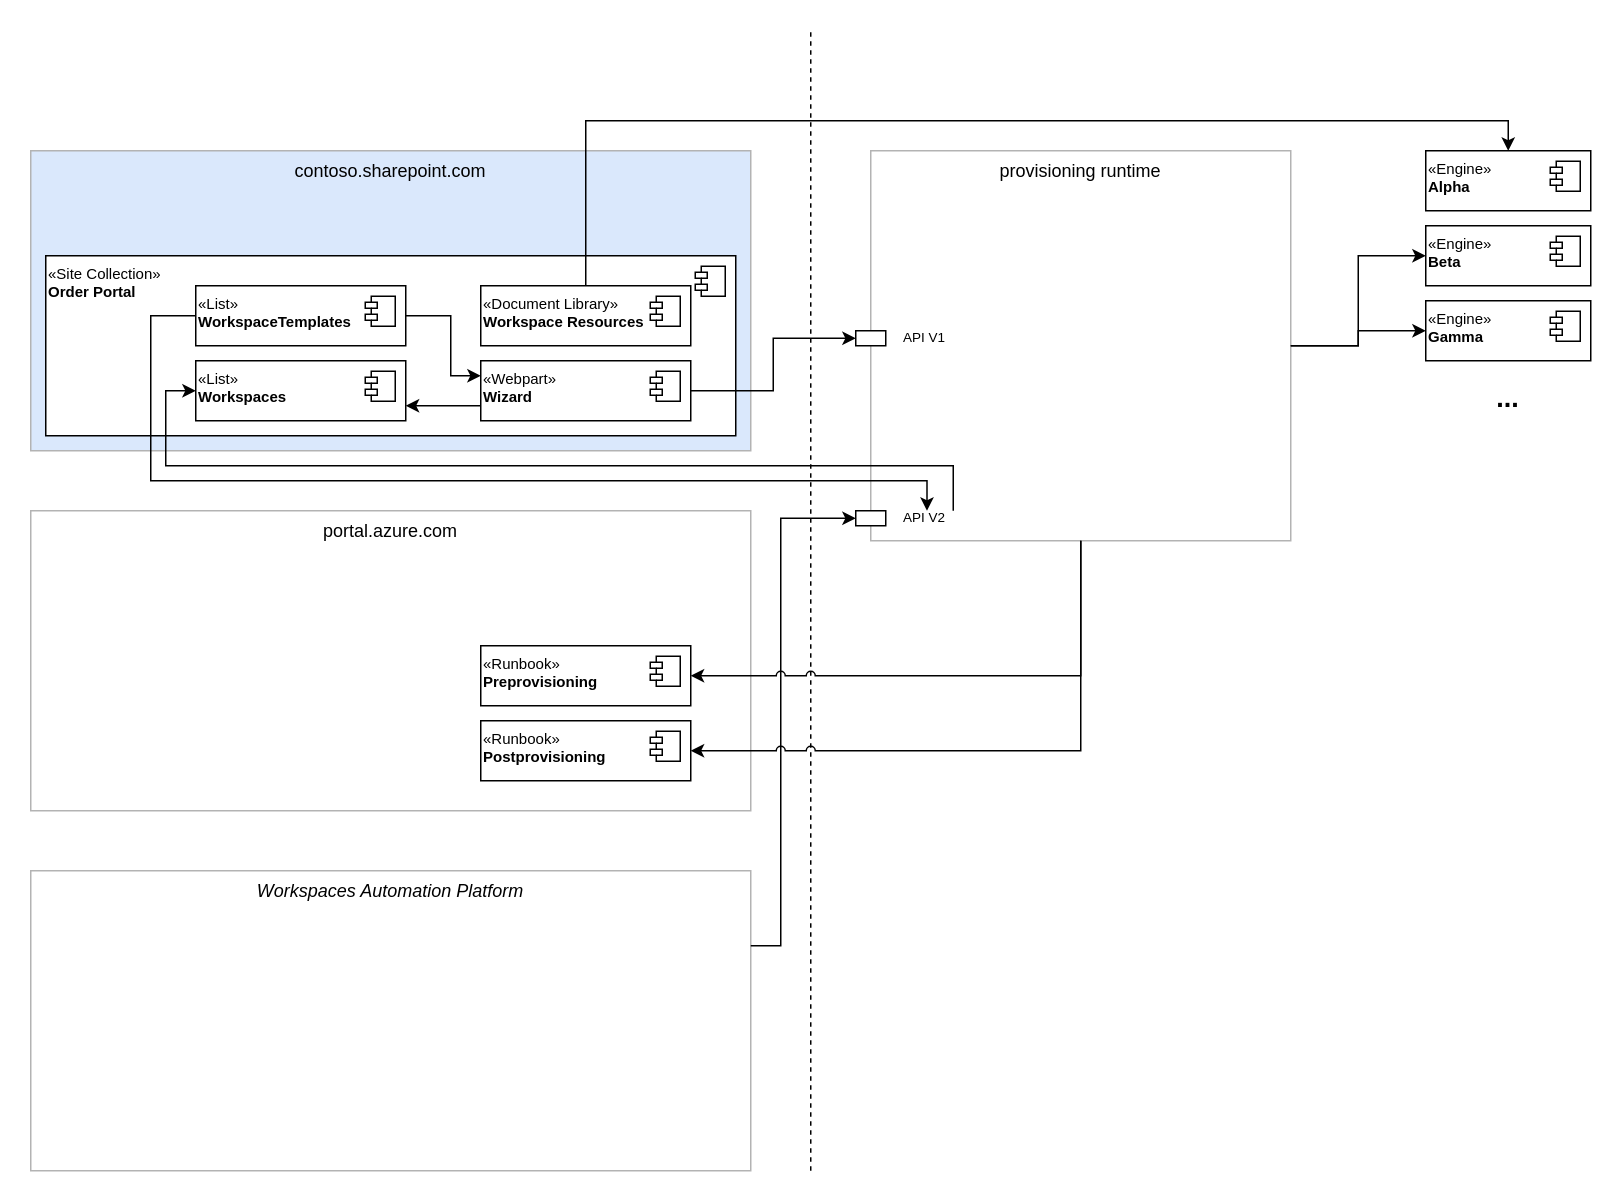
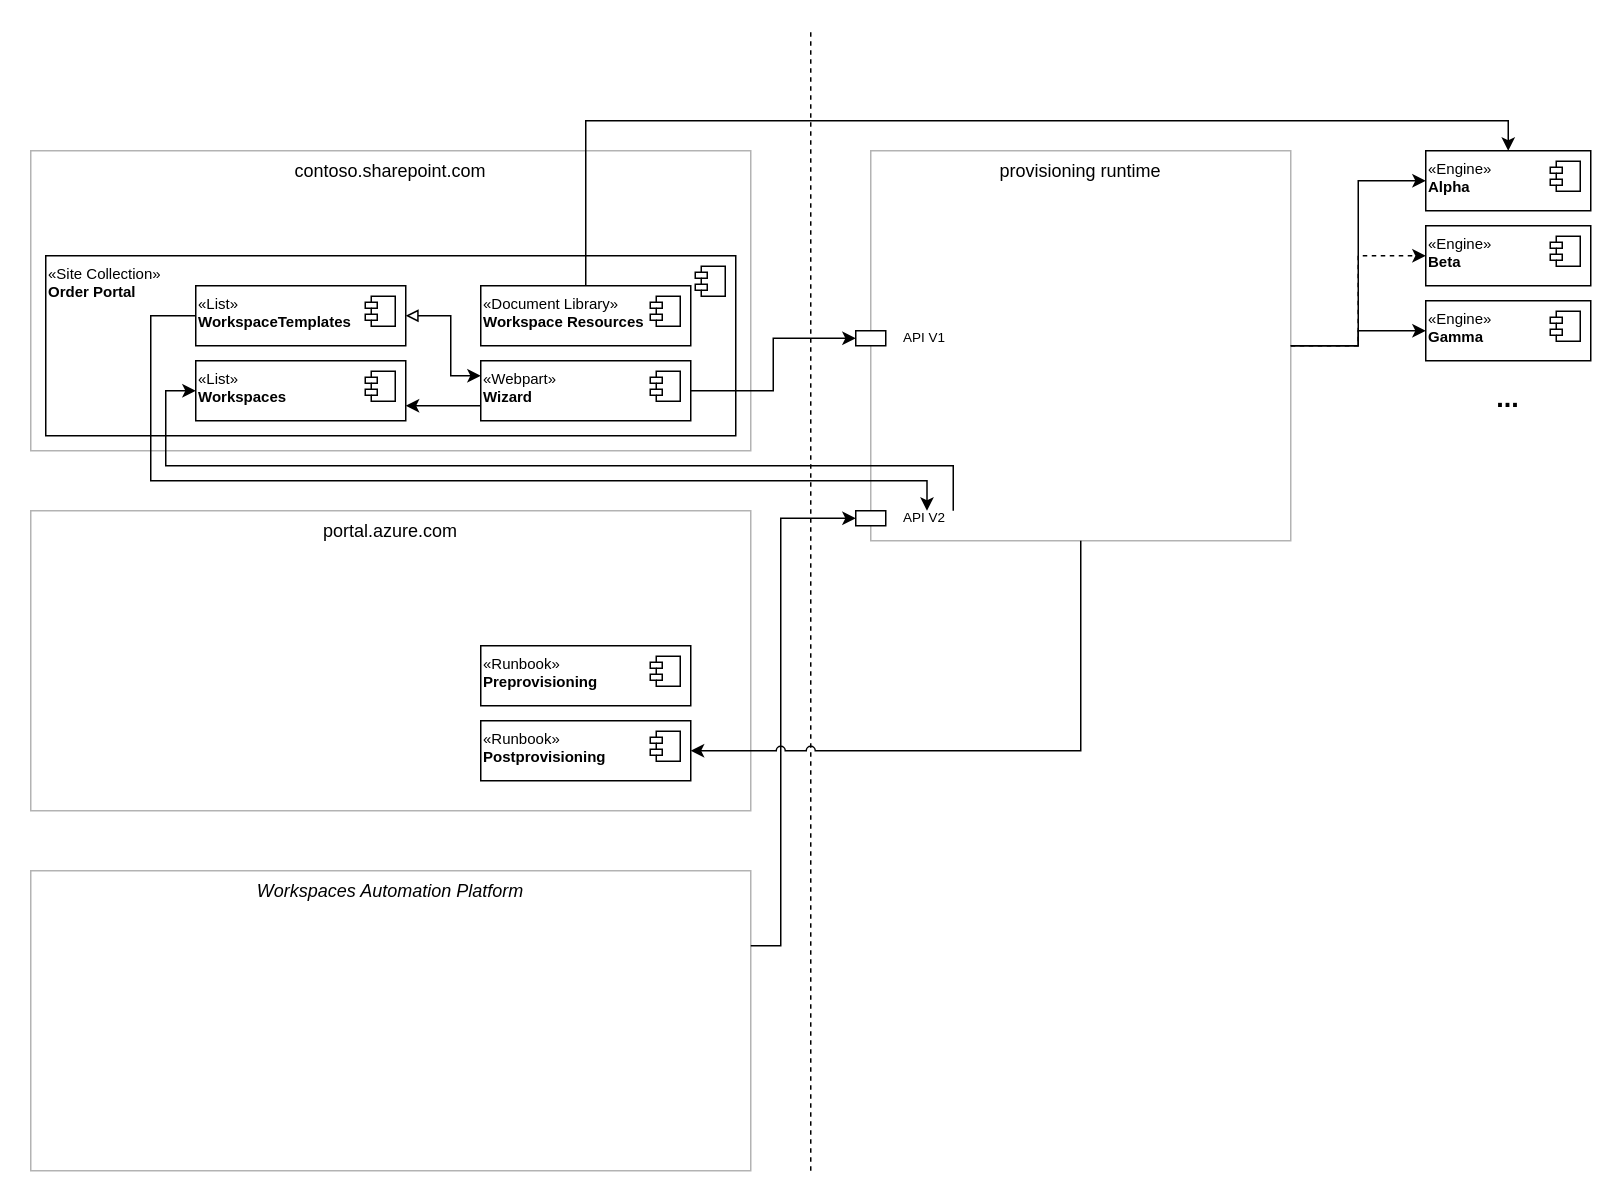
node "contoso.sharepoint.com": fillcolor #dae8fc -> #ffffff
edge "provisioning runtime" -> "«Engine»Alpha": added
edge "provisioning runtime" -> "«Engine»Beta": style solid -> dashed
edge "«List»WorkspaceTemplates" -> "«Webpart»Wizard": arrowhead none -> block
edge "provisioning runtime" -> "«Runbook»Preprovisioning": removed
